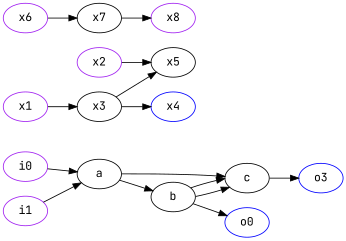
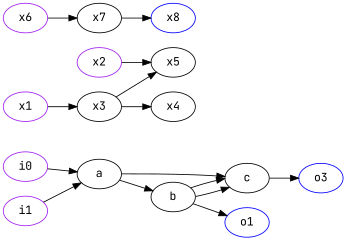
node "x8": color purple -> blue
node "x4": color blue -> black
node "o0": label "o0" -> "o1"
